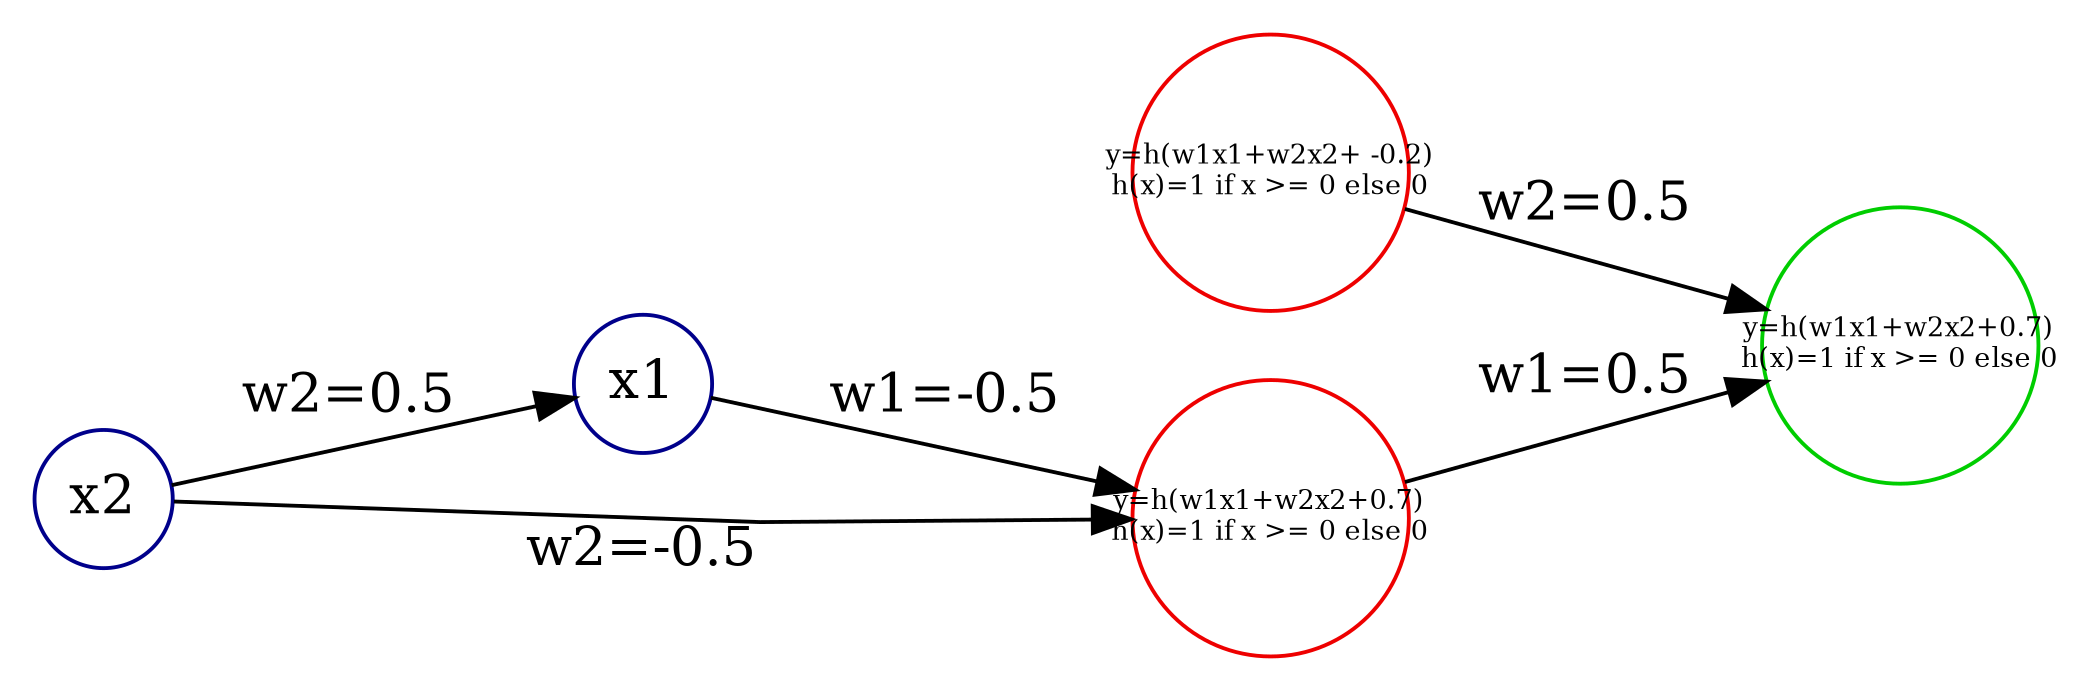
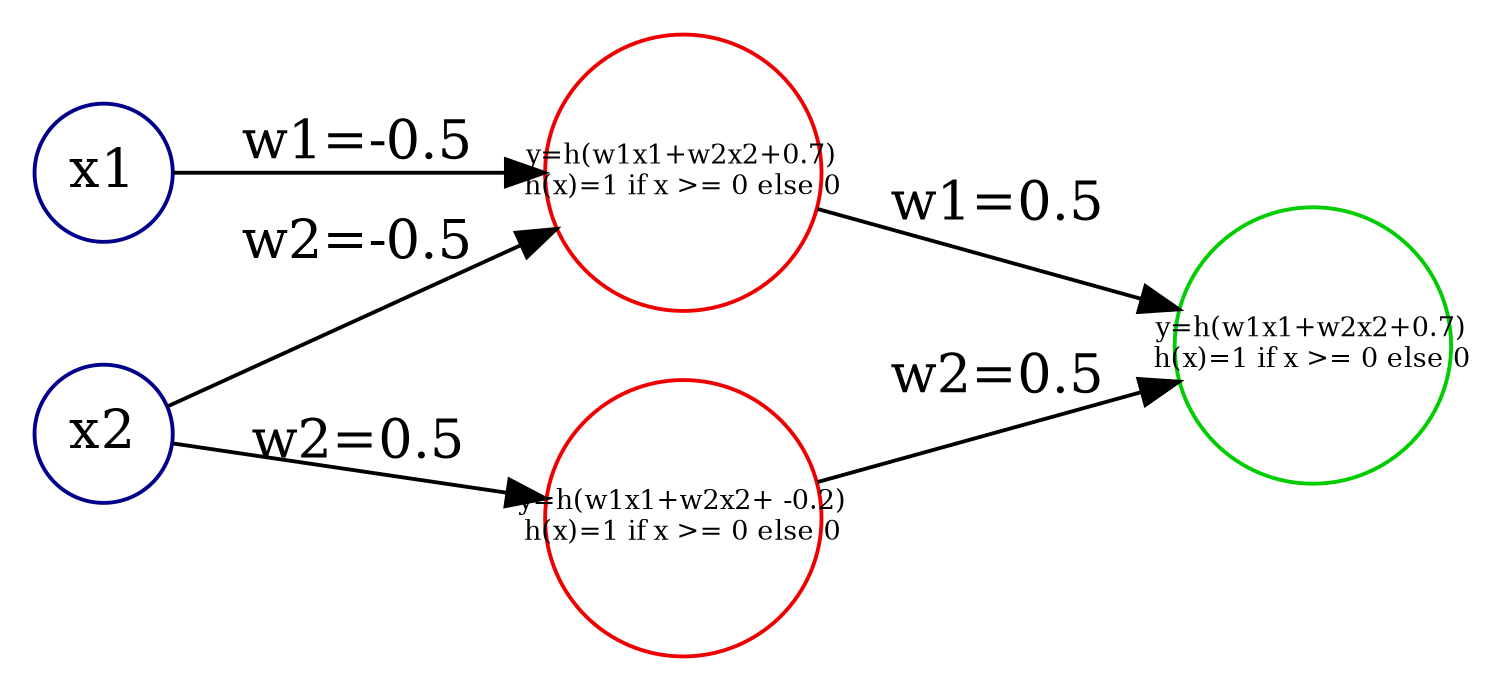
edge "x2" -> "x1": now "x2" -> "y=h(w1x1+w2x2+ -0.2) h(x)=1 if x >= 0 else 0"
